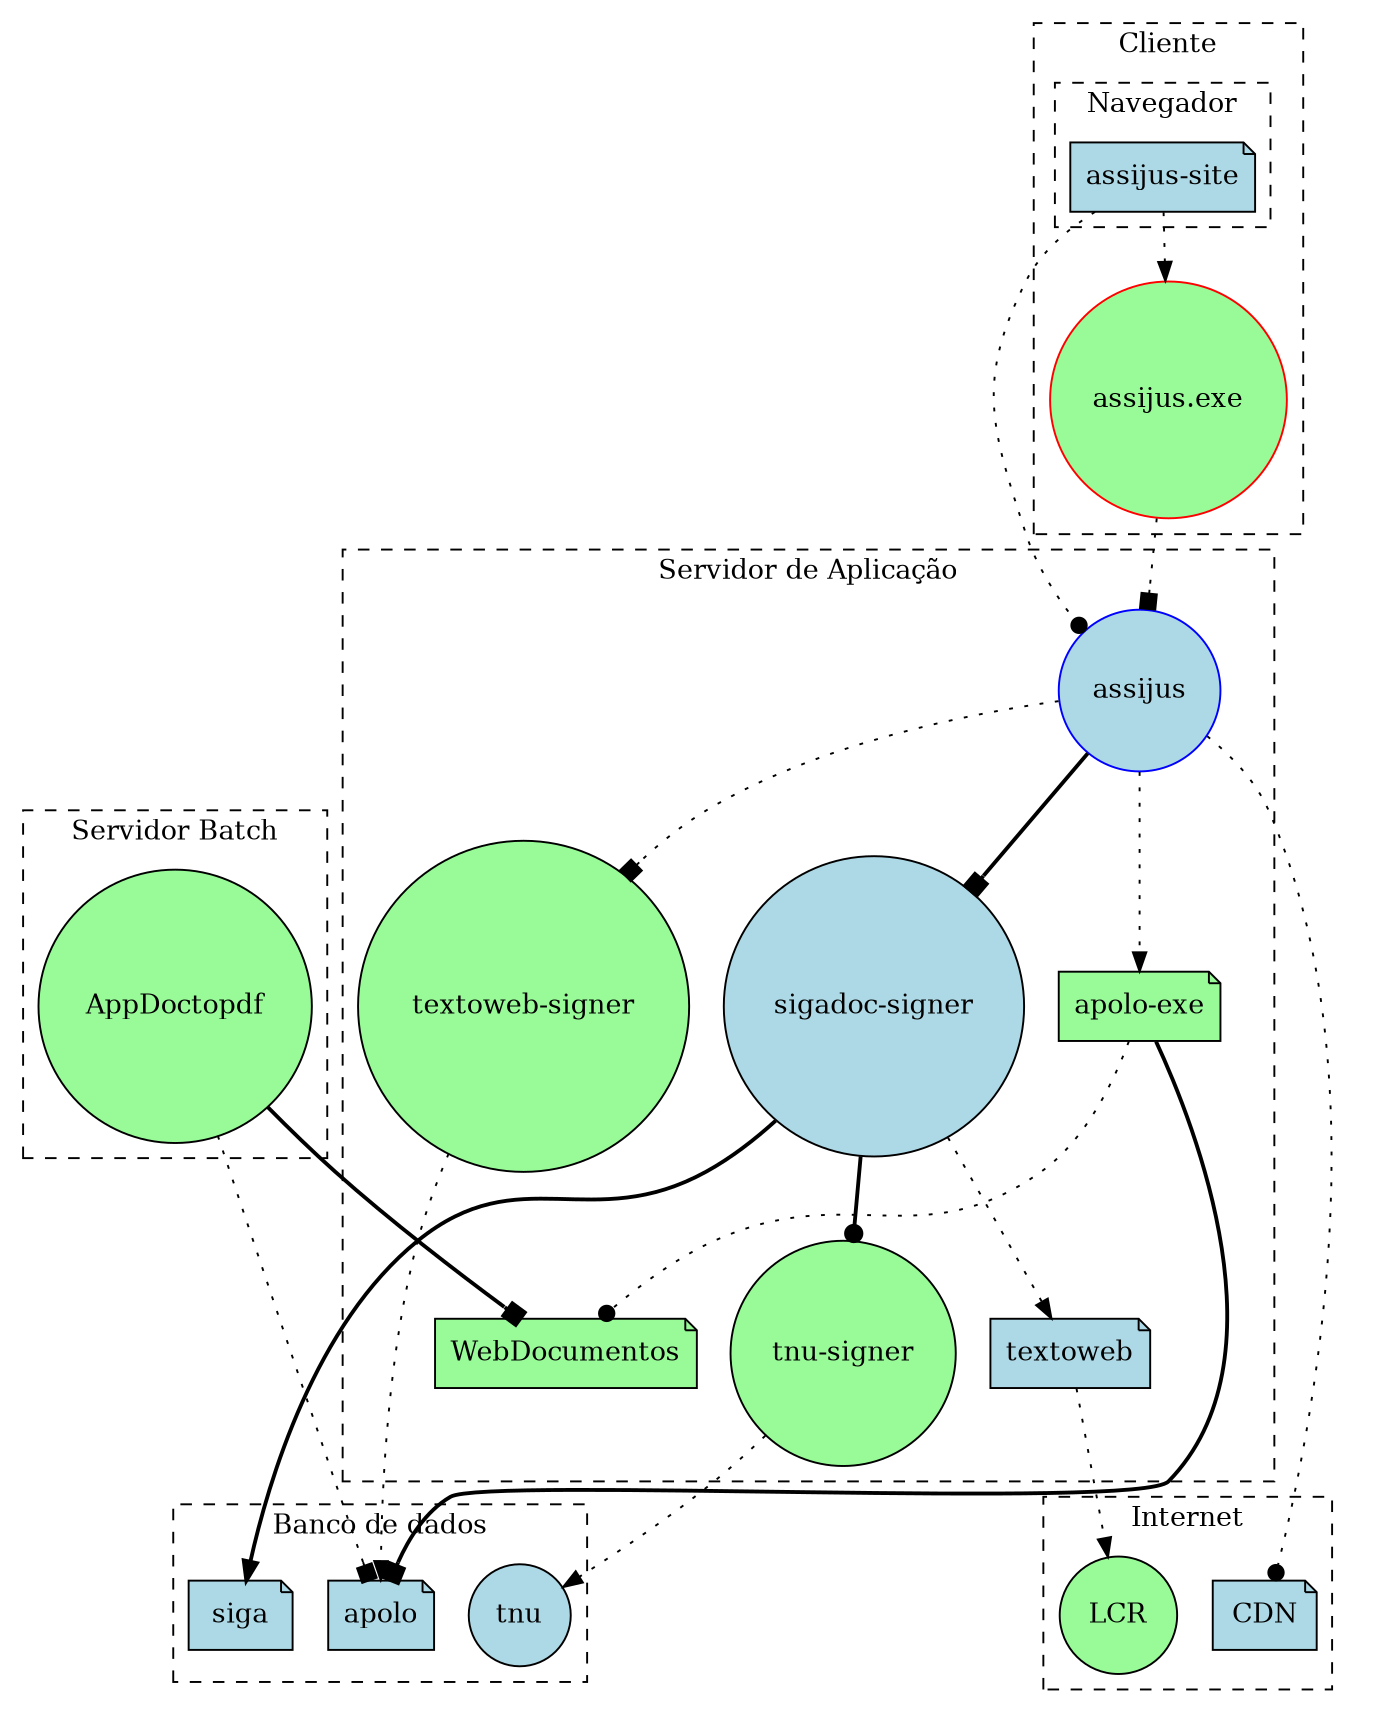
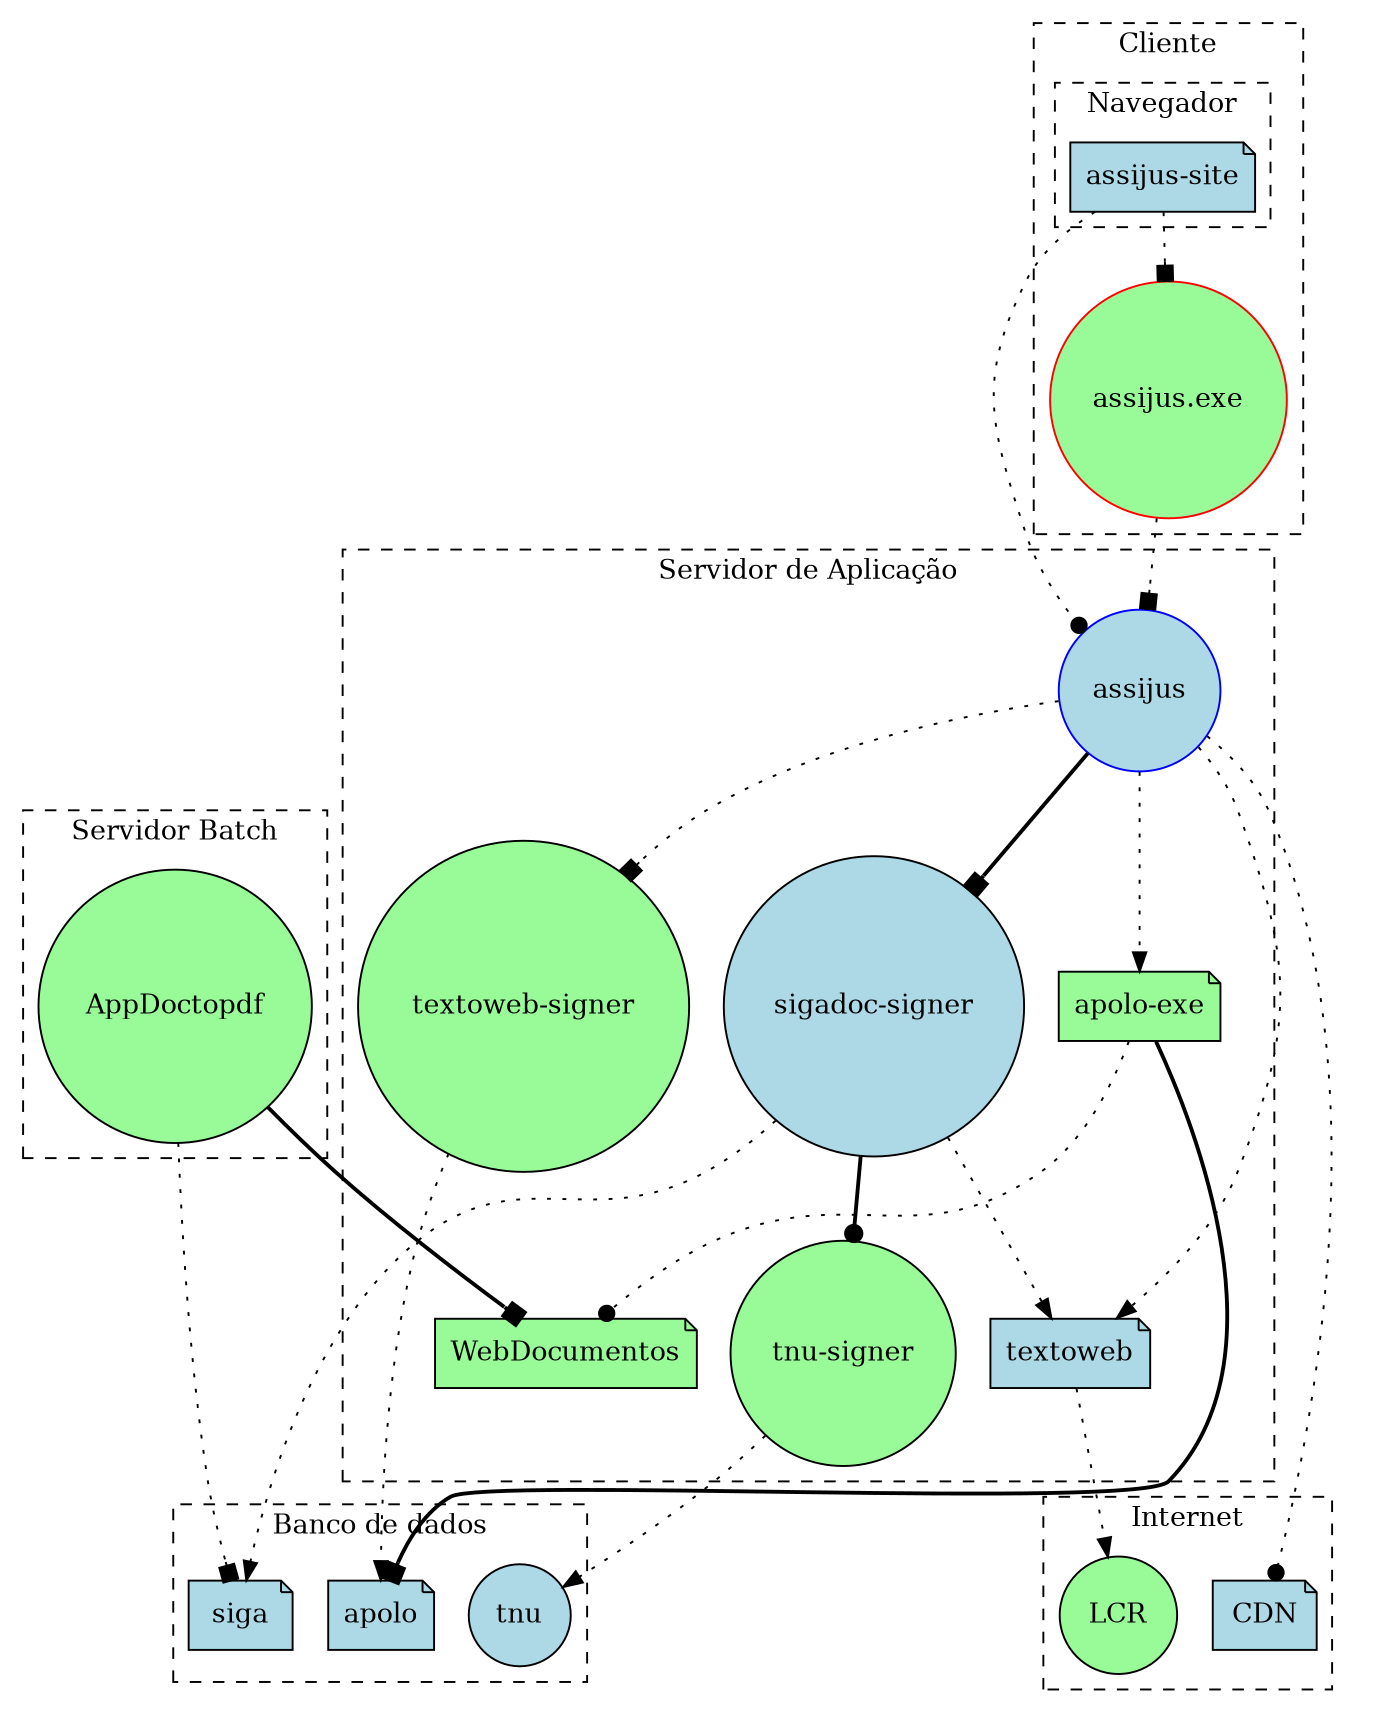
edge "assijus-site" -> "assijus.exe": arrowhead normal -> box
edge "assijus" -> "textoweb": added
edge "sigadoc-signer" -> "siga": style bold -> dotted
edge "AppDoctopdf" -> "apolo": now "AppDoctopdf" -> "siga"
